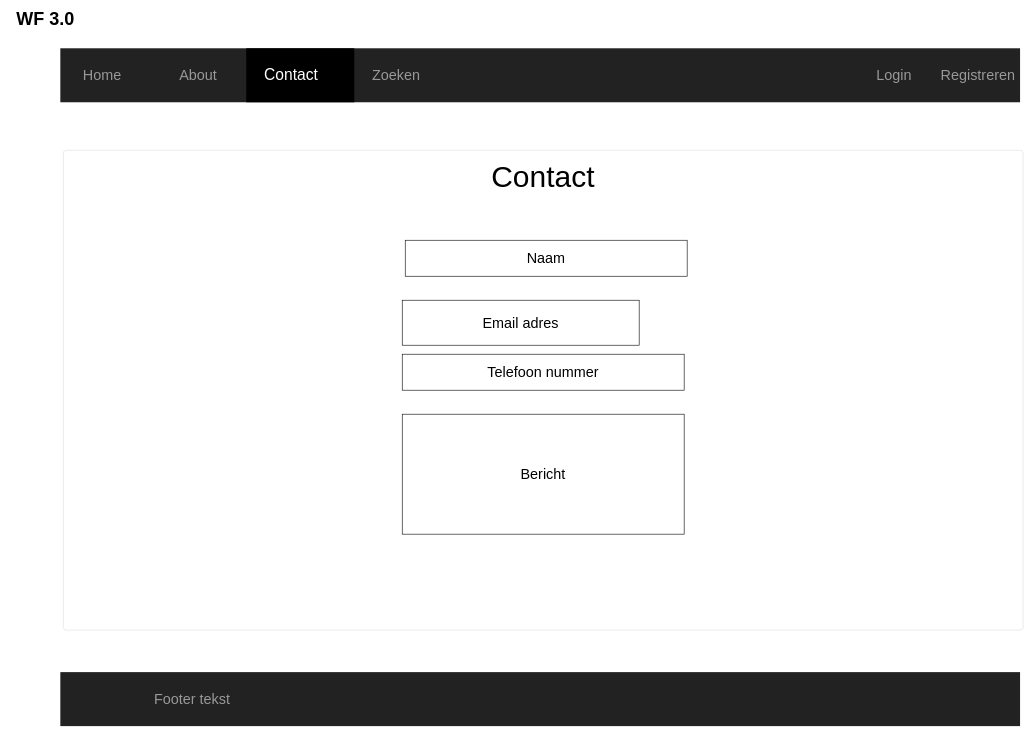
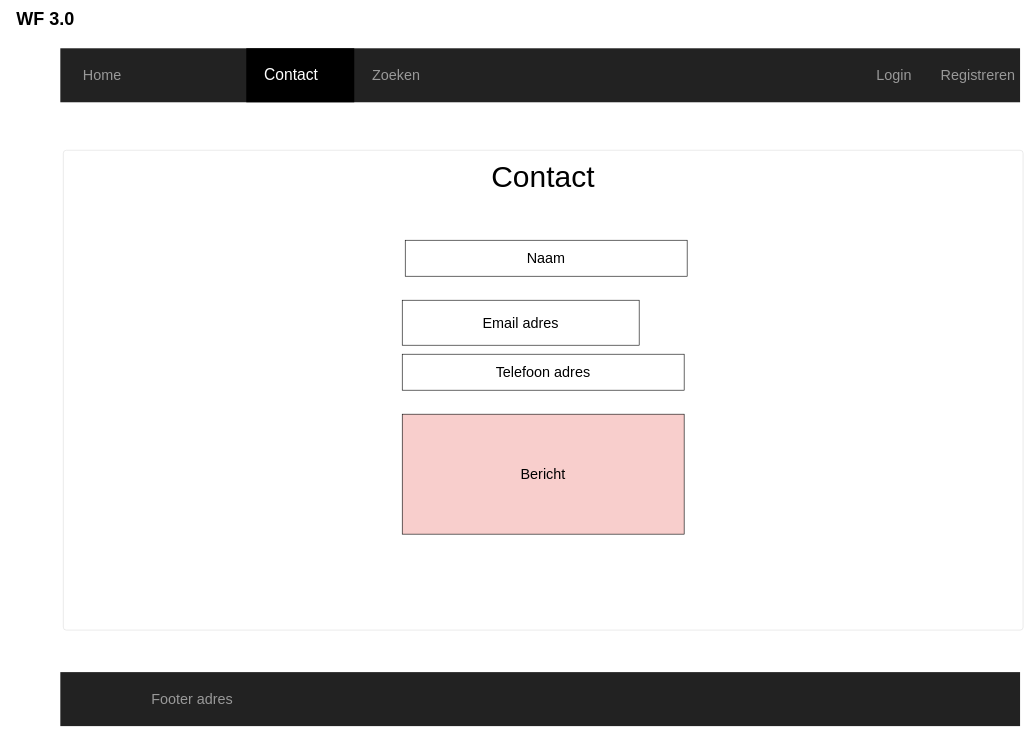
node "About": removed
node "Telefoon nummer": label "Telefoon nummer" -> "Telefoon adres"
node "Bericht": fillcolor #ffffff -> #f8cecc
node "Footer tekst": label "Footer tekst" -> "Footer adres"
